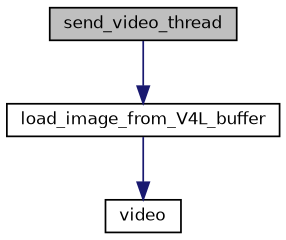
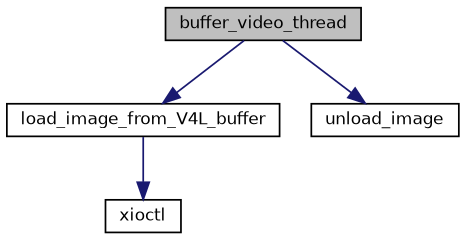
node "send_video_thread": label "send_video_thread" -> "buffer_video_thread"
node "unload_image": added
node "video": label "video" -> "xioctl"
